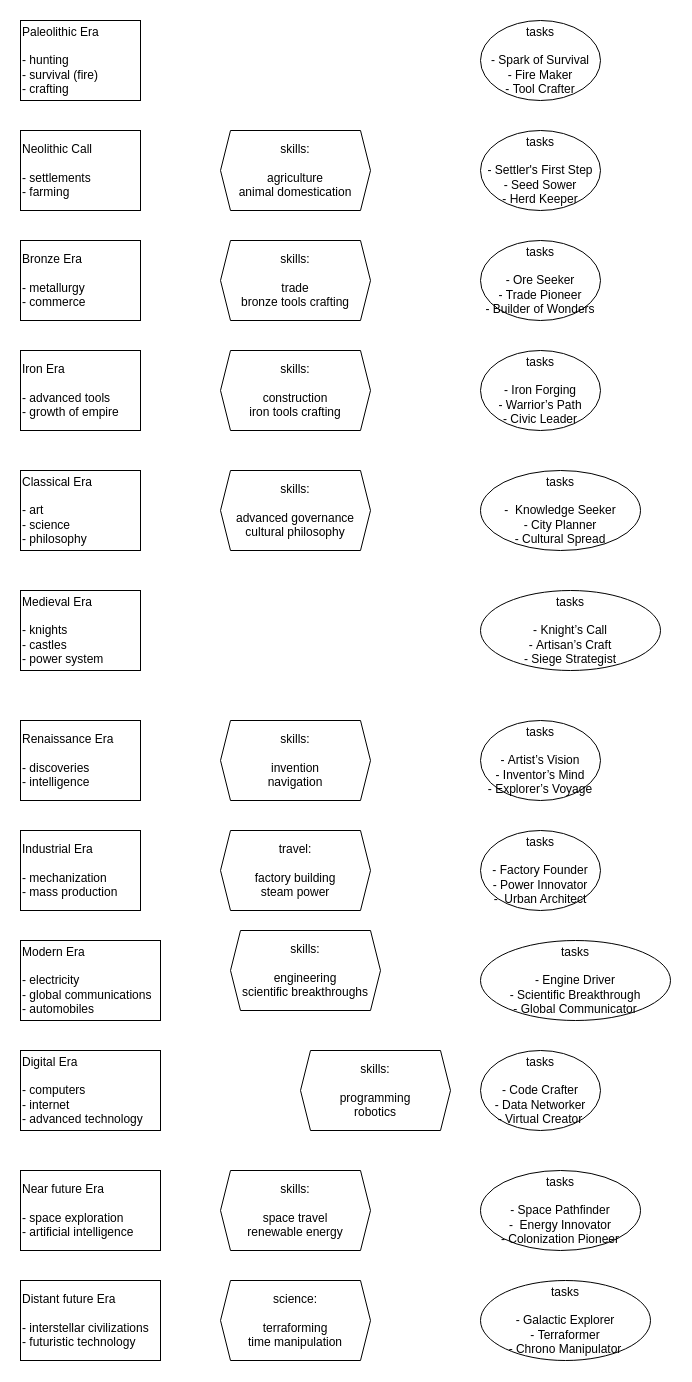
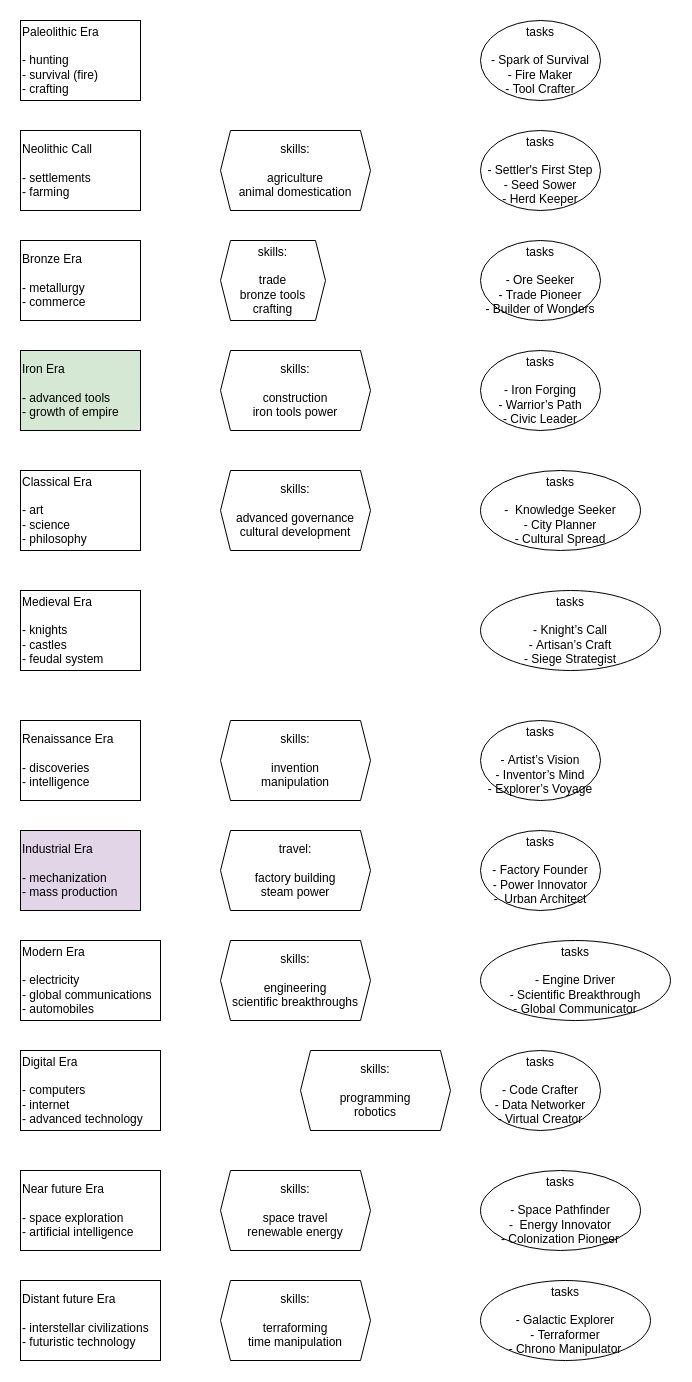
node "skills: trade bronze tools crafting": size 150x80 -> 105x80
node "Iron Era - advanced tools - growth of empire": fillcolor #ffffff -> #d5e8d4
node "skills: construction iron tools crafting": label "skills: construction iron tools crafting" -> "skills: construction iron tools power"
node "skills: advanced governance cultural philosophy": label "skills: advanced governance cultural philosophy" -> "skills: advanced governance cultural development"
node "Medieval Era - knights - castles - power system": label "Medieval Era - knights - castles - power system" -> "Medieval Era - knights - castles - feudal system"
node "skills: invention navigation": label "skills: invention navigation" -> "skills: invention manipulation"
node "Industrial Era - mechanization - mass production": fillcolor #ffffff -> #e1d5e7
node "skills: engineering scientific breakthroughs": moved (306, 971) -> (296, 981)
node "science: terraforming time manipulation": label "science: terraforming time manipulation" -> "skills: terraforming time manipulation"
